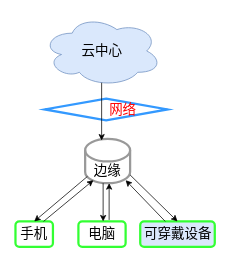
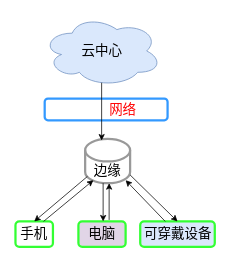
node "网络": shape diamond -> rounded rectangle
node "电脑": fillcolor #ffffff -> #e1d5e7
